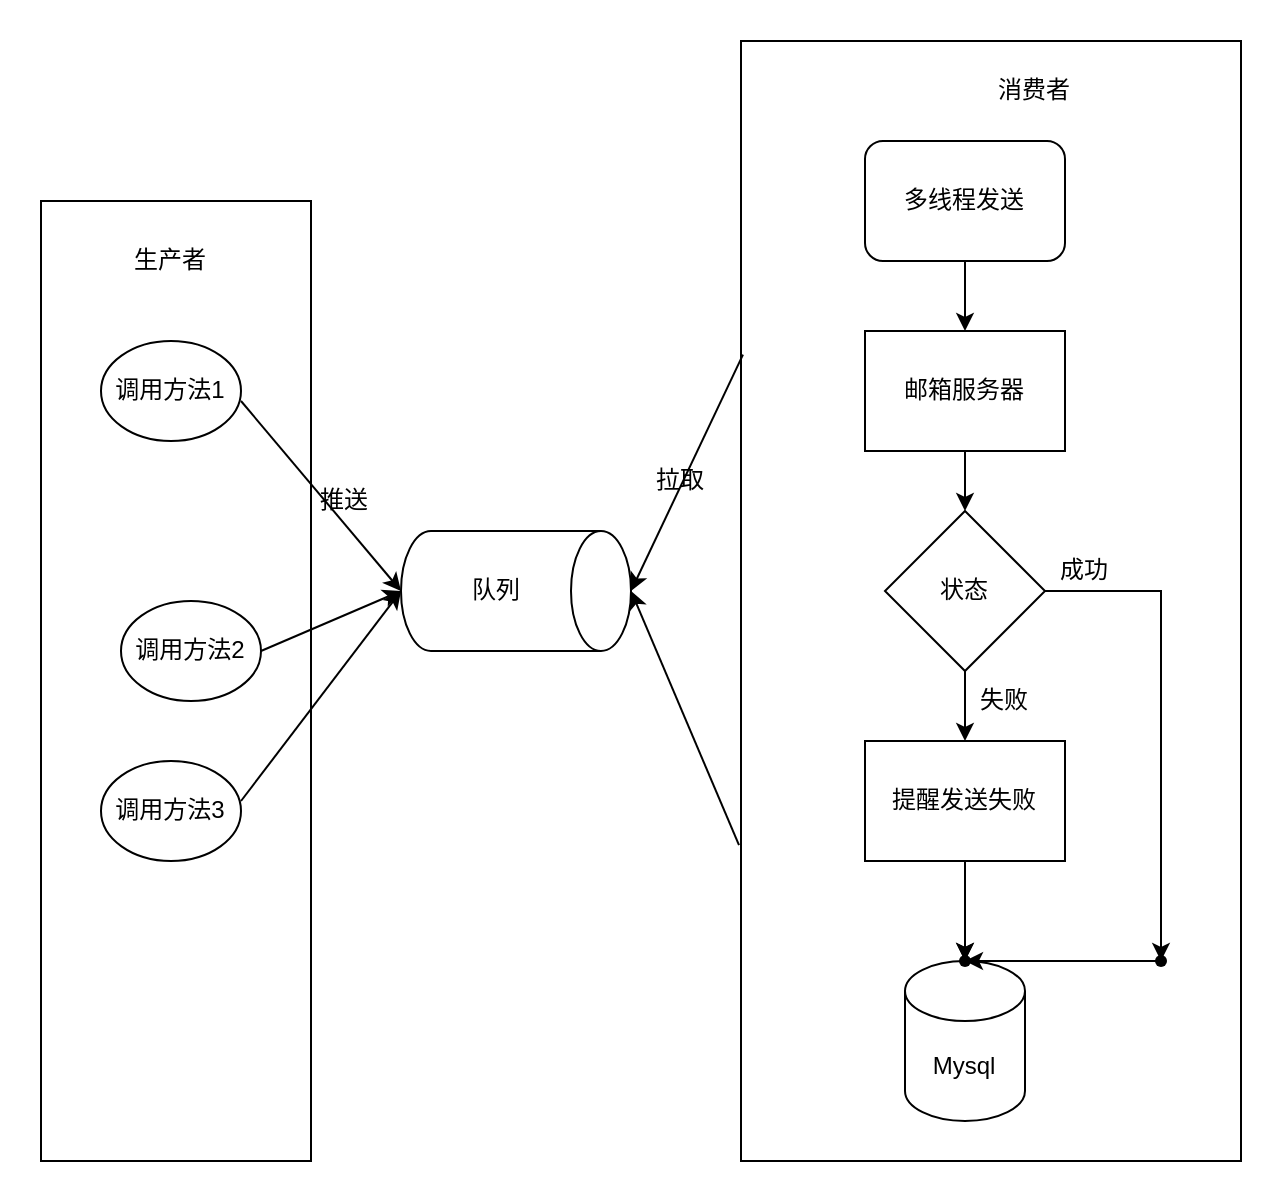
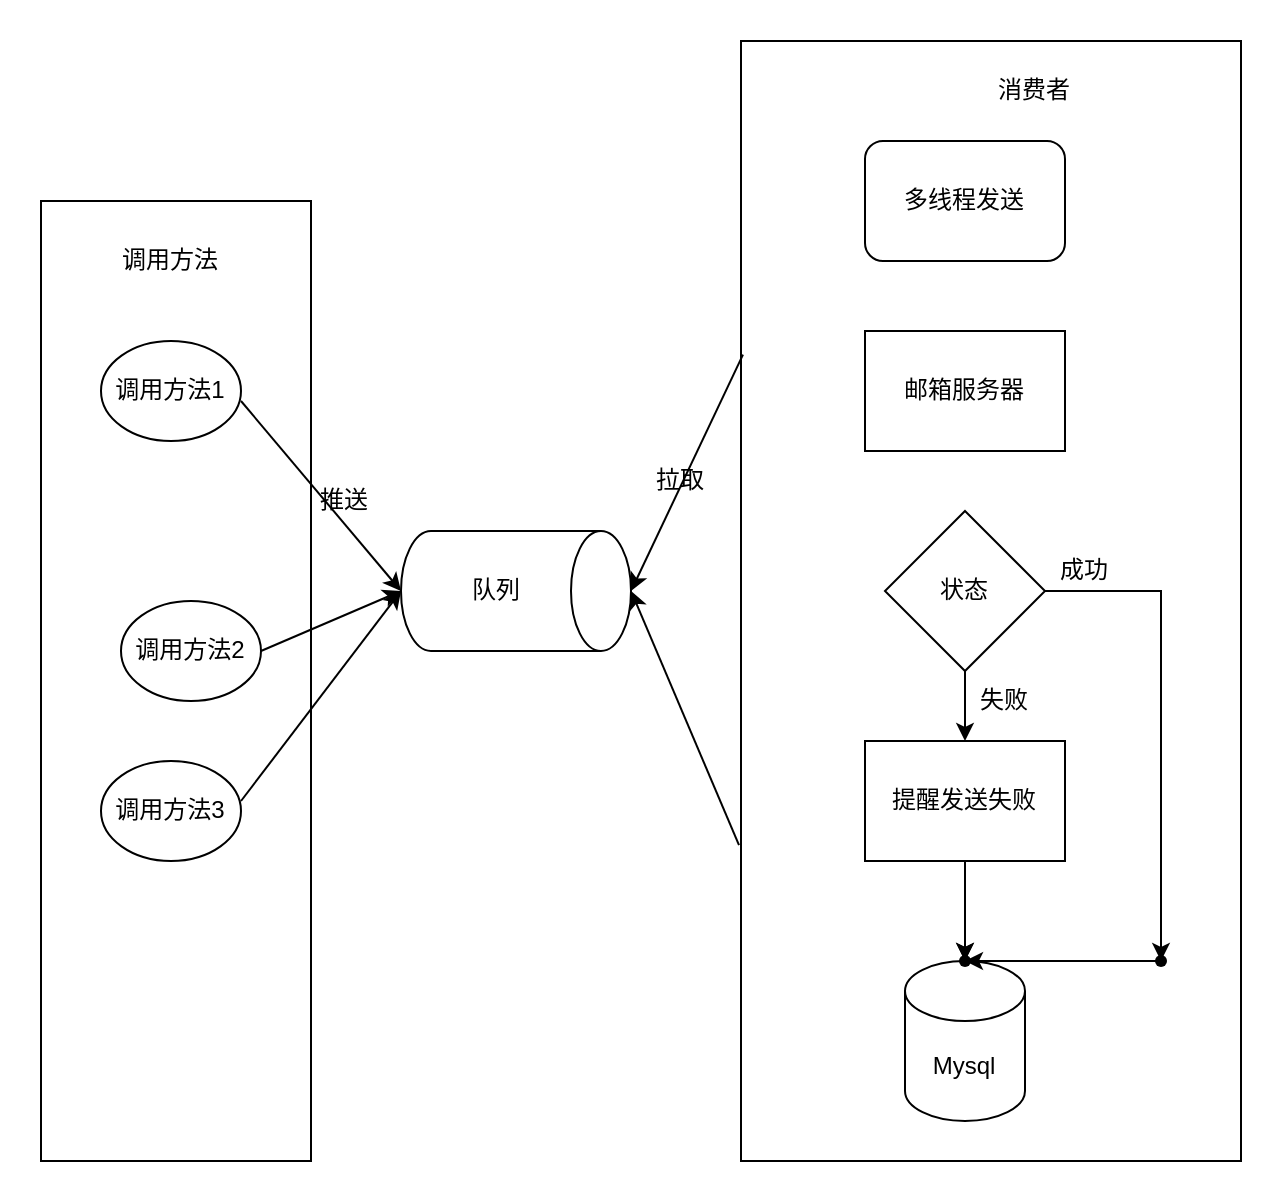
node "生产者": label "生产者" -> "调用方法"
edge "多线程发送" -> "邮箱服务器": removed
edge "邮箱服务器" -> "状态": removed
